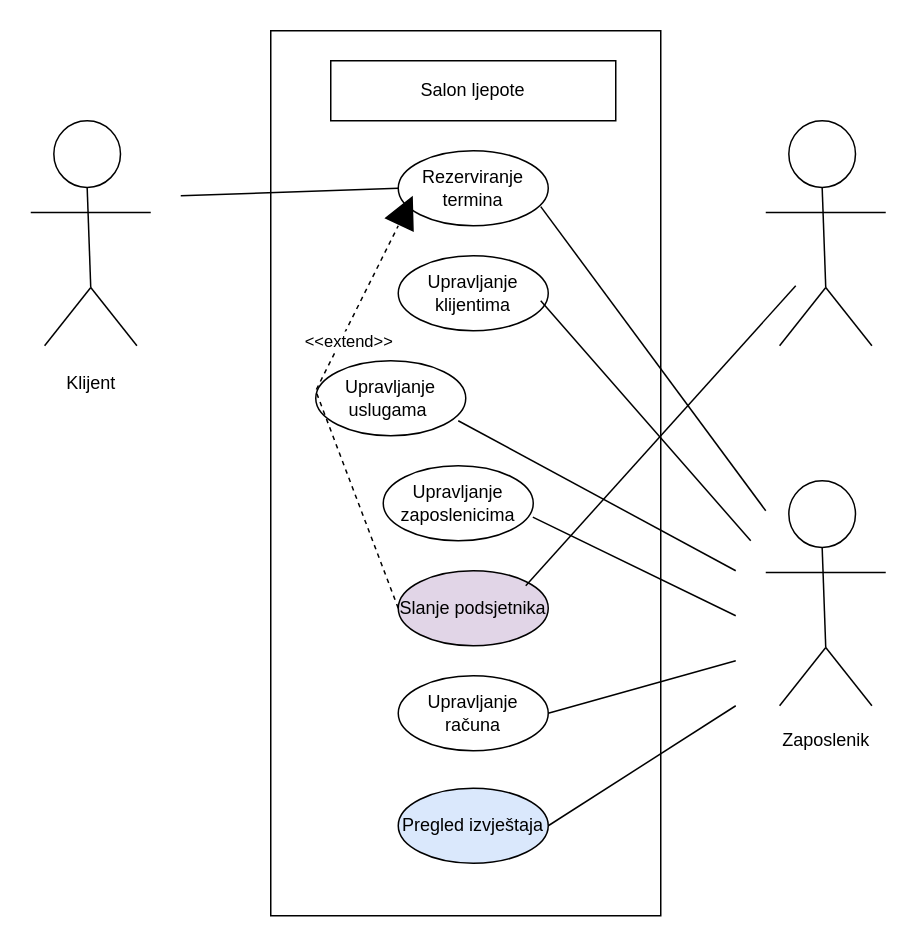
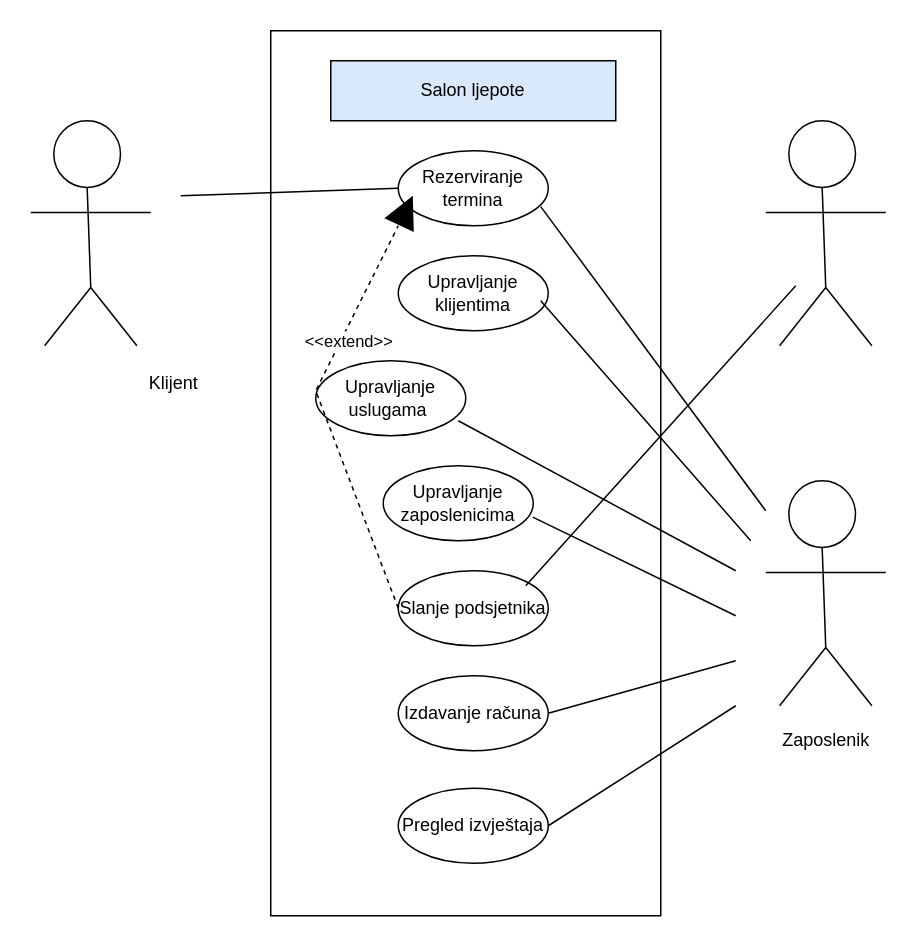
node "Salon ljepote": fillcolor #ffffff -> #dae8fc
node "Klijent": moved (91, 383) -> (173, 383)
node "Slanje podsjetnika": fillcolor #e1d5e7 -> #ffffff
node "Upravljanje računa": label "Upravljanje računa" -> "Izdavanje računa"
node "Pregled izvještaja": fillcolor #dae8fc -> #ffffff
